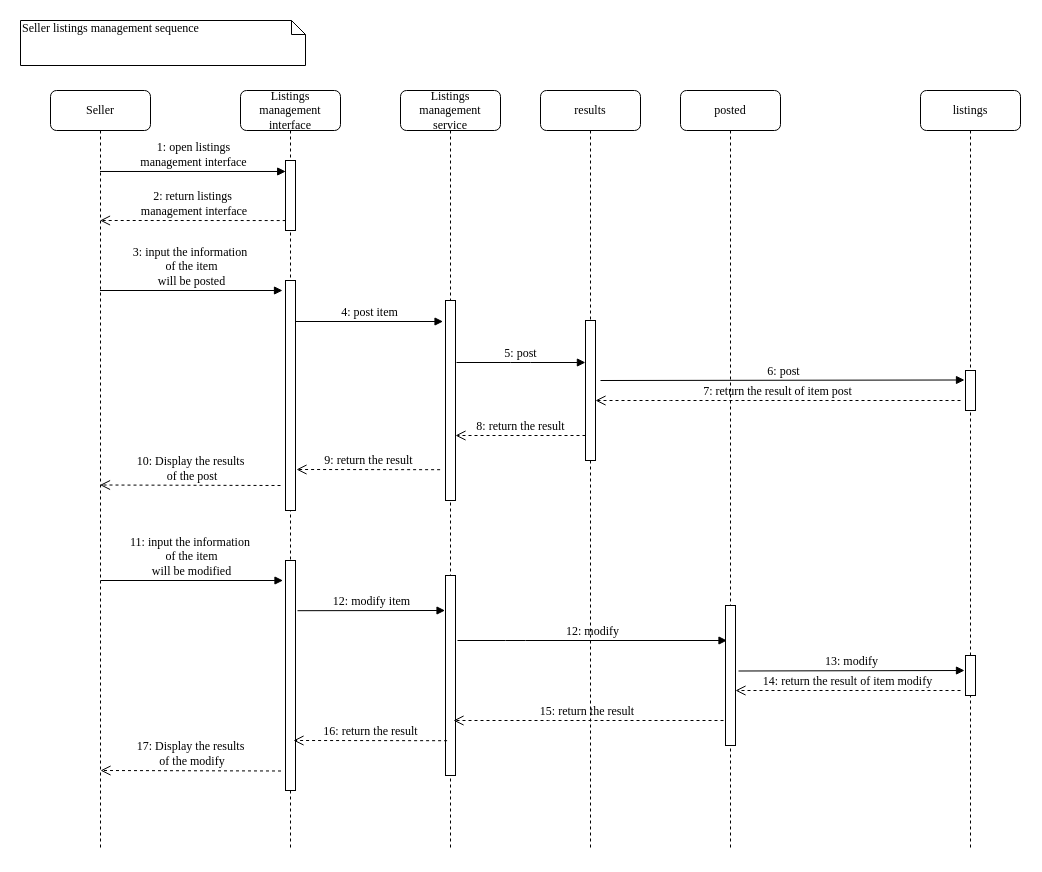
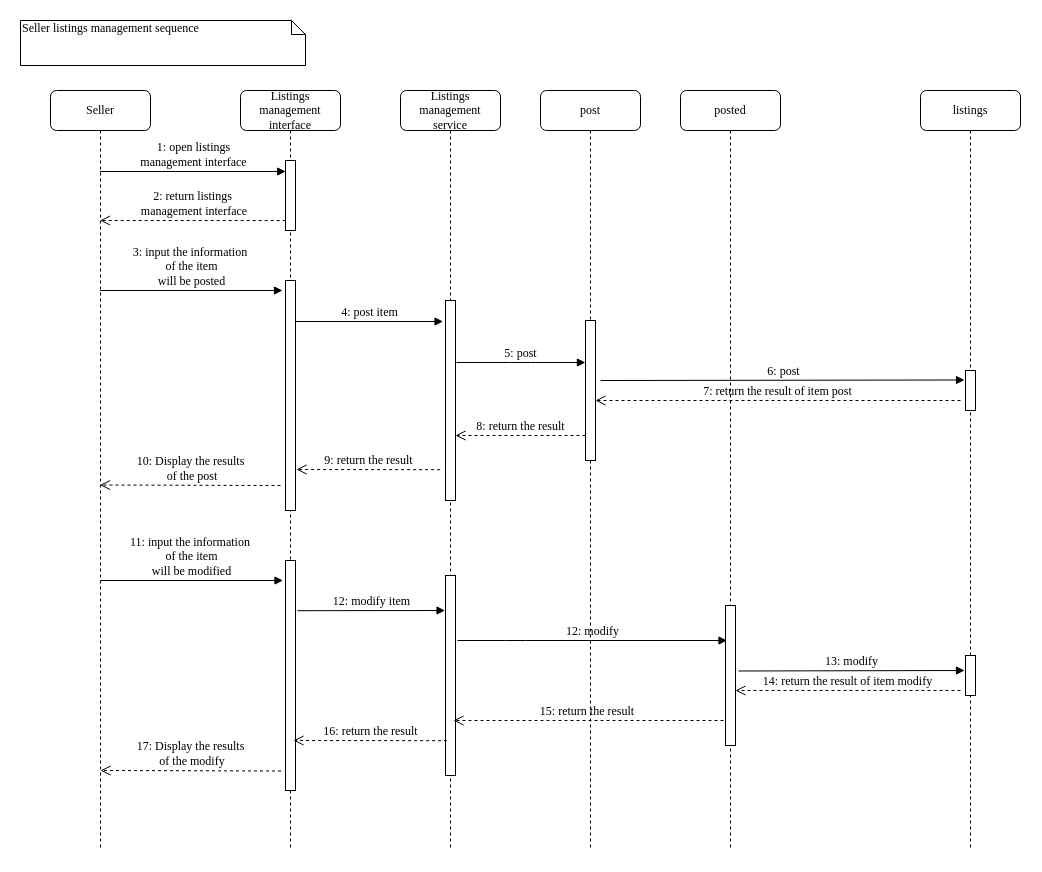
node "results": label "results" -> "post"
